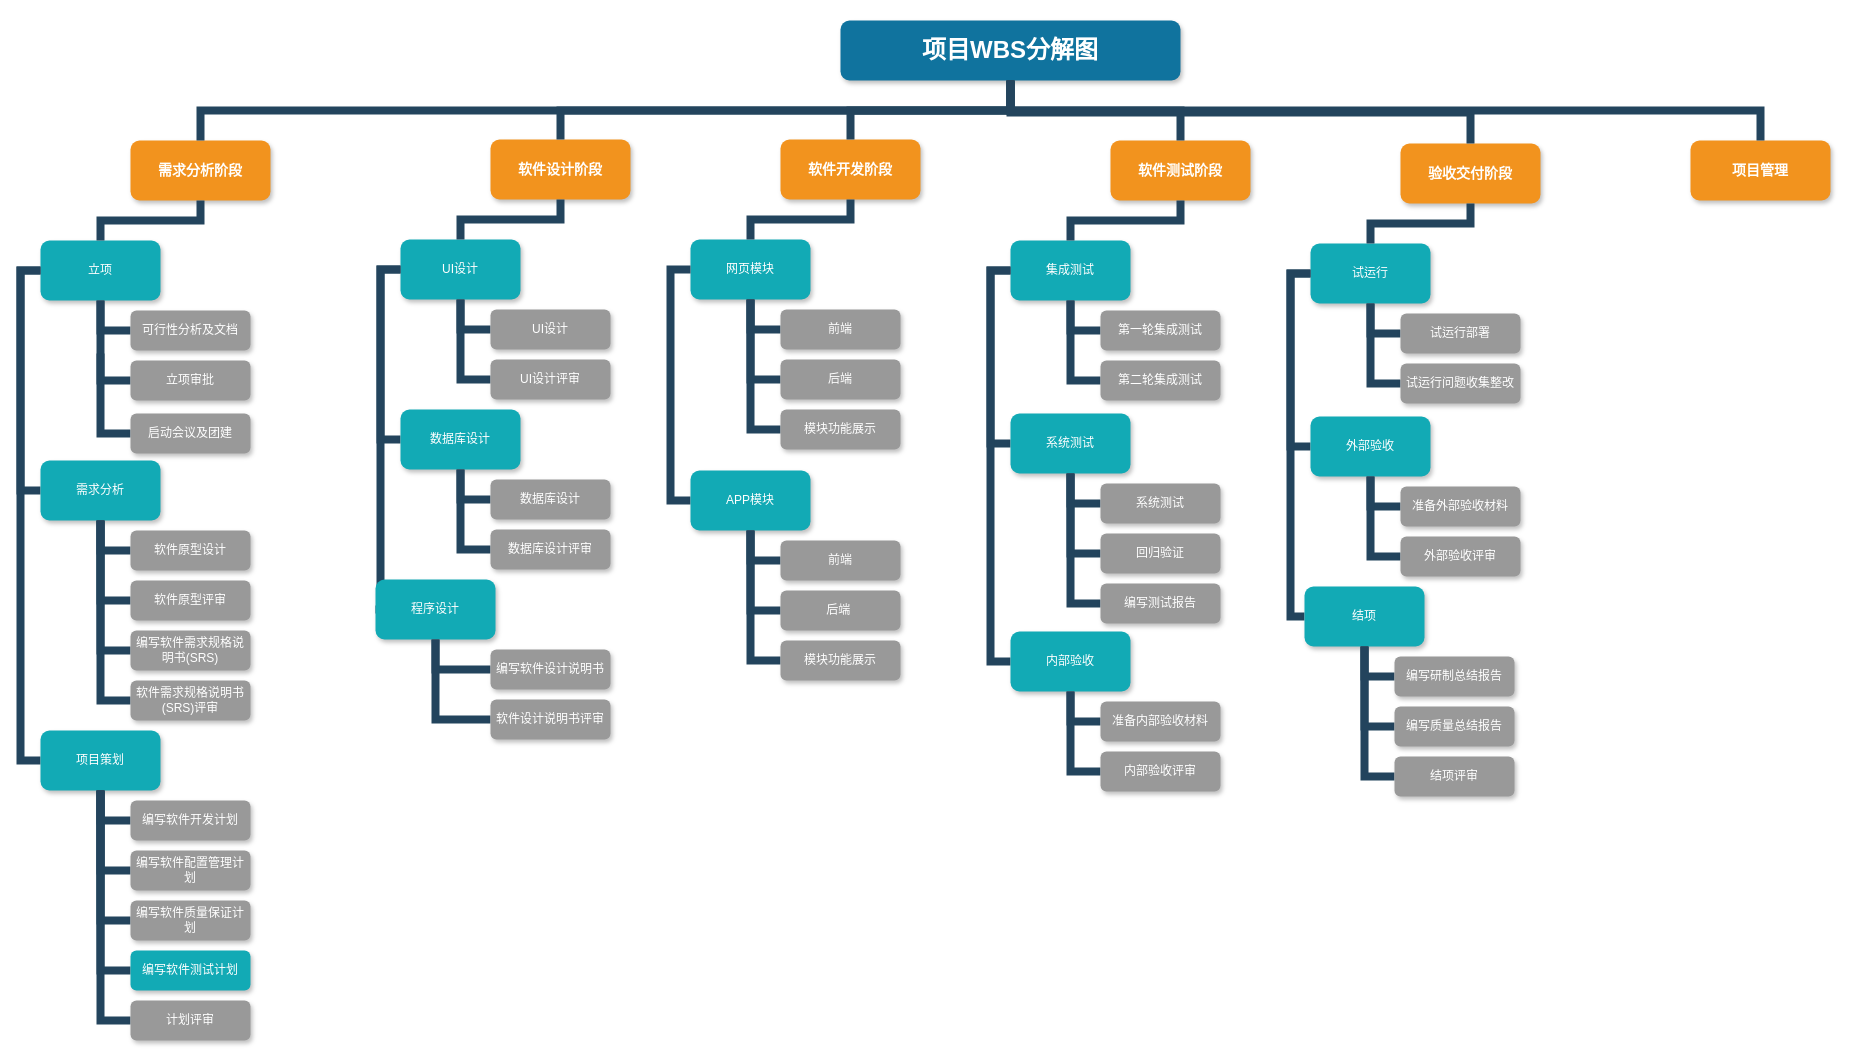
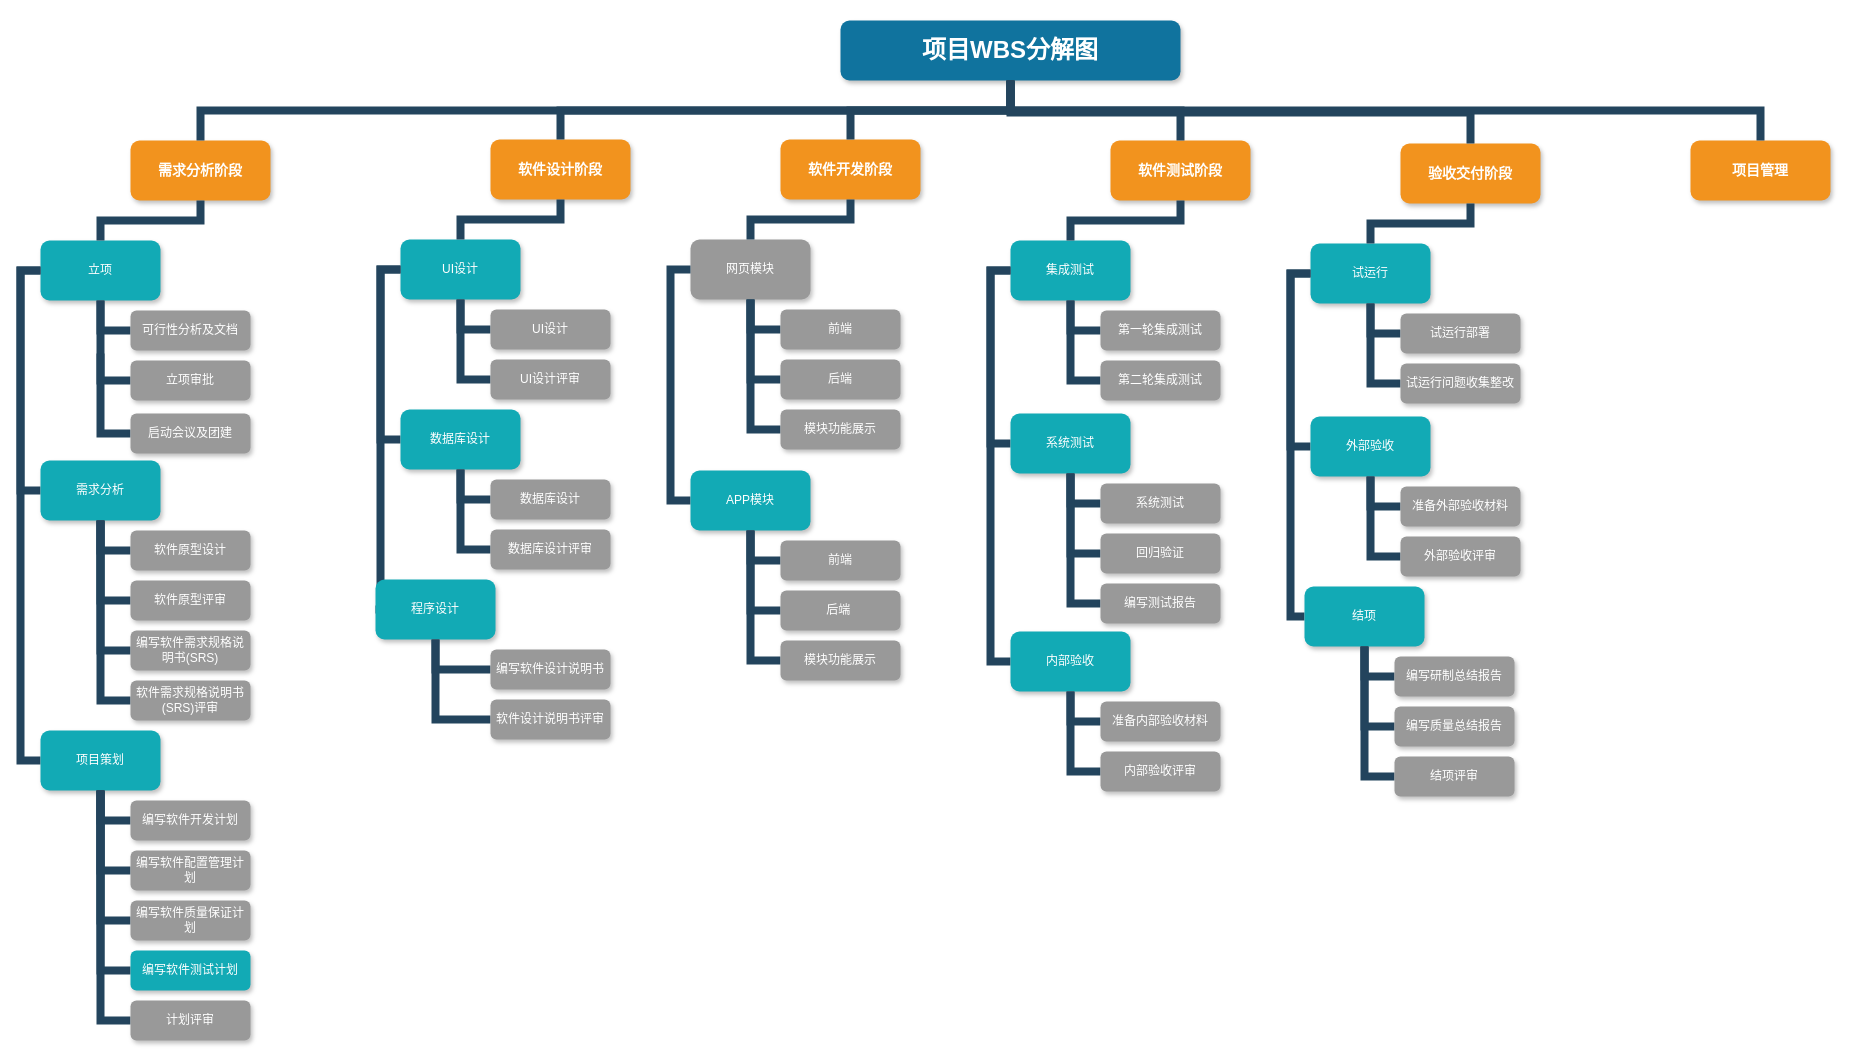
node "网页模块": fillcolor #12aab5 -> #999999
